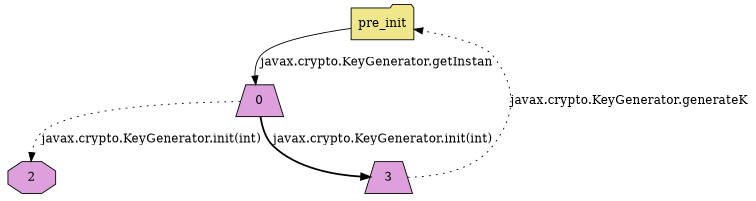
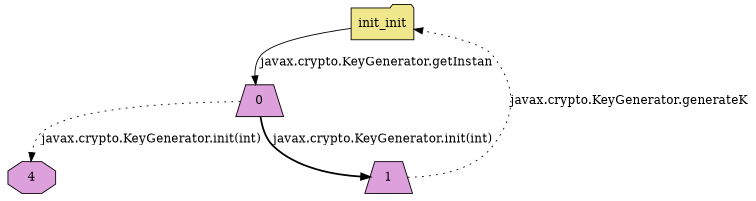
node "pre_init": label "pre_init" -> "init_init"
node "2": label "2" -> "4"
node "3": label "3" -> "1"
